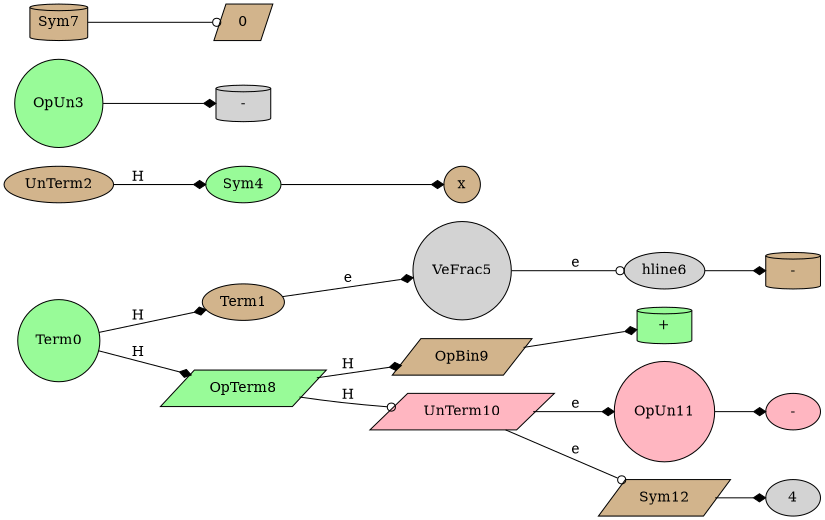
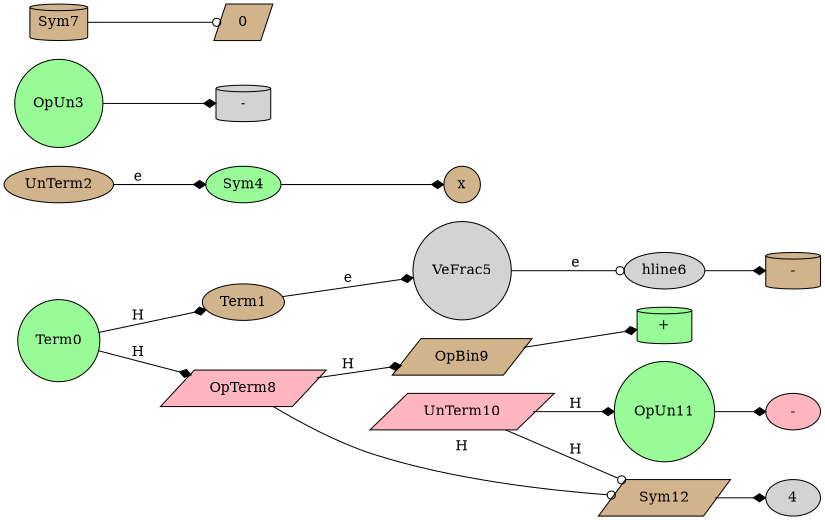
edge "UnTerm2" -> "Sym4": label "H" -> "e"
node "OpTerm8": fillcolor palegreen -> lightpink
edge "OpTerm8" -> "UnTerm10": now "OpTerm8" -> "Sym12"
edge "UnTerm10" -> "OpUn11": label "e" -> "H"
node "OpUn11": fillcolor lightpink -> palegreen
edge "UnTerm10" -> "Sym12": label "e" -> "H"
